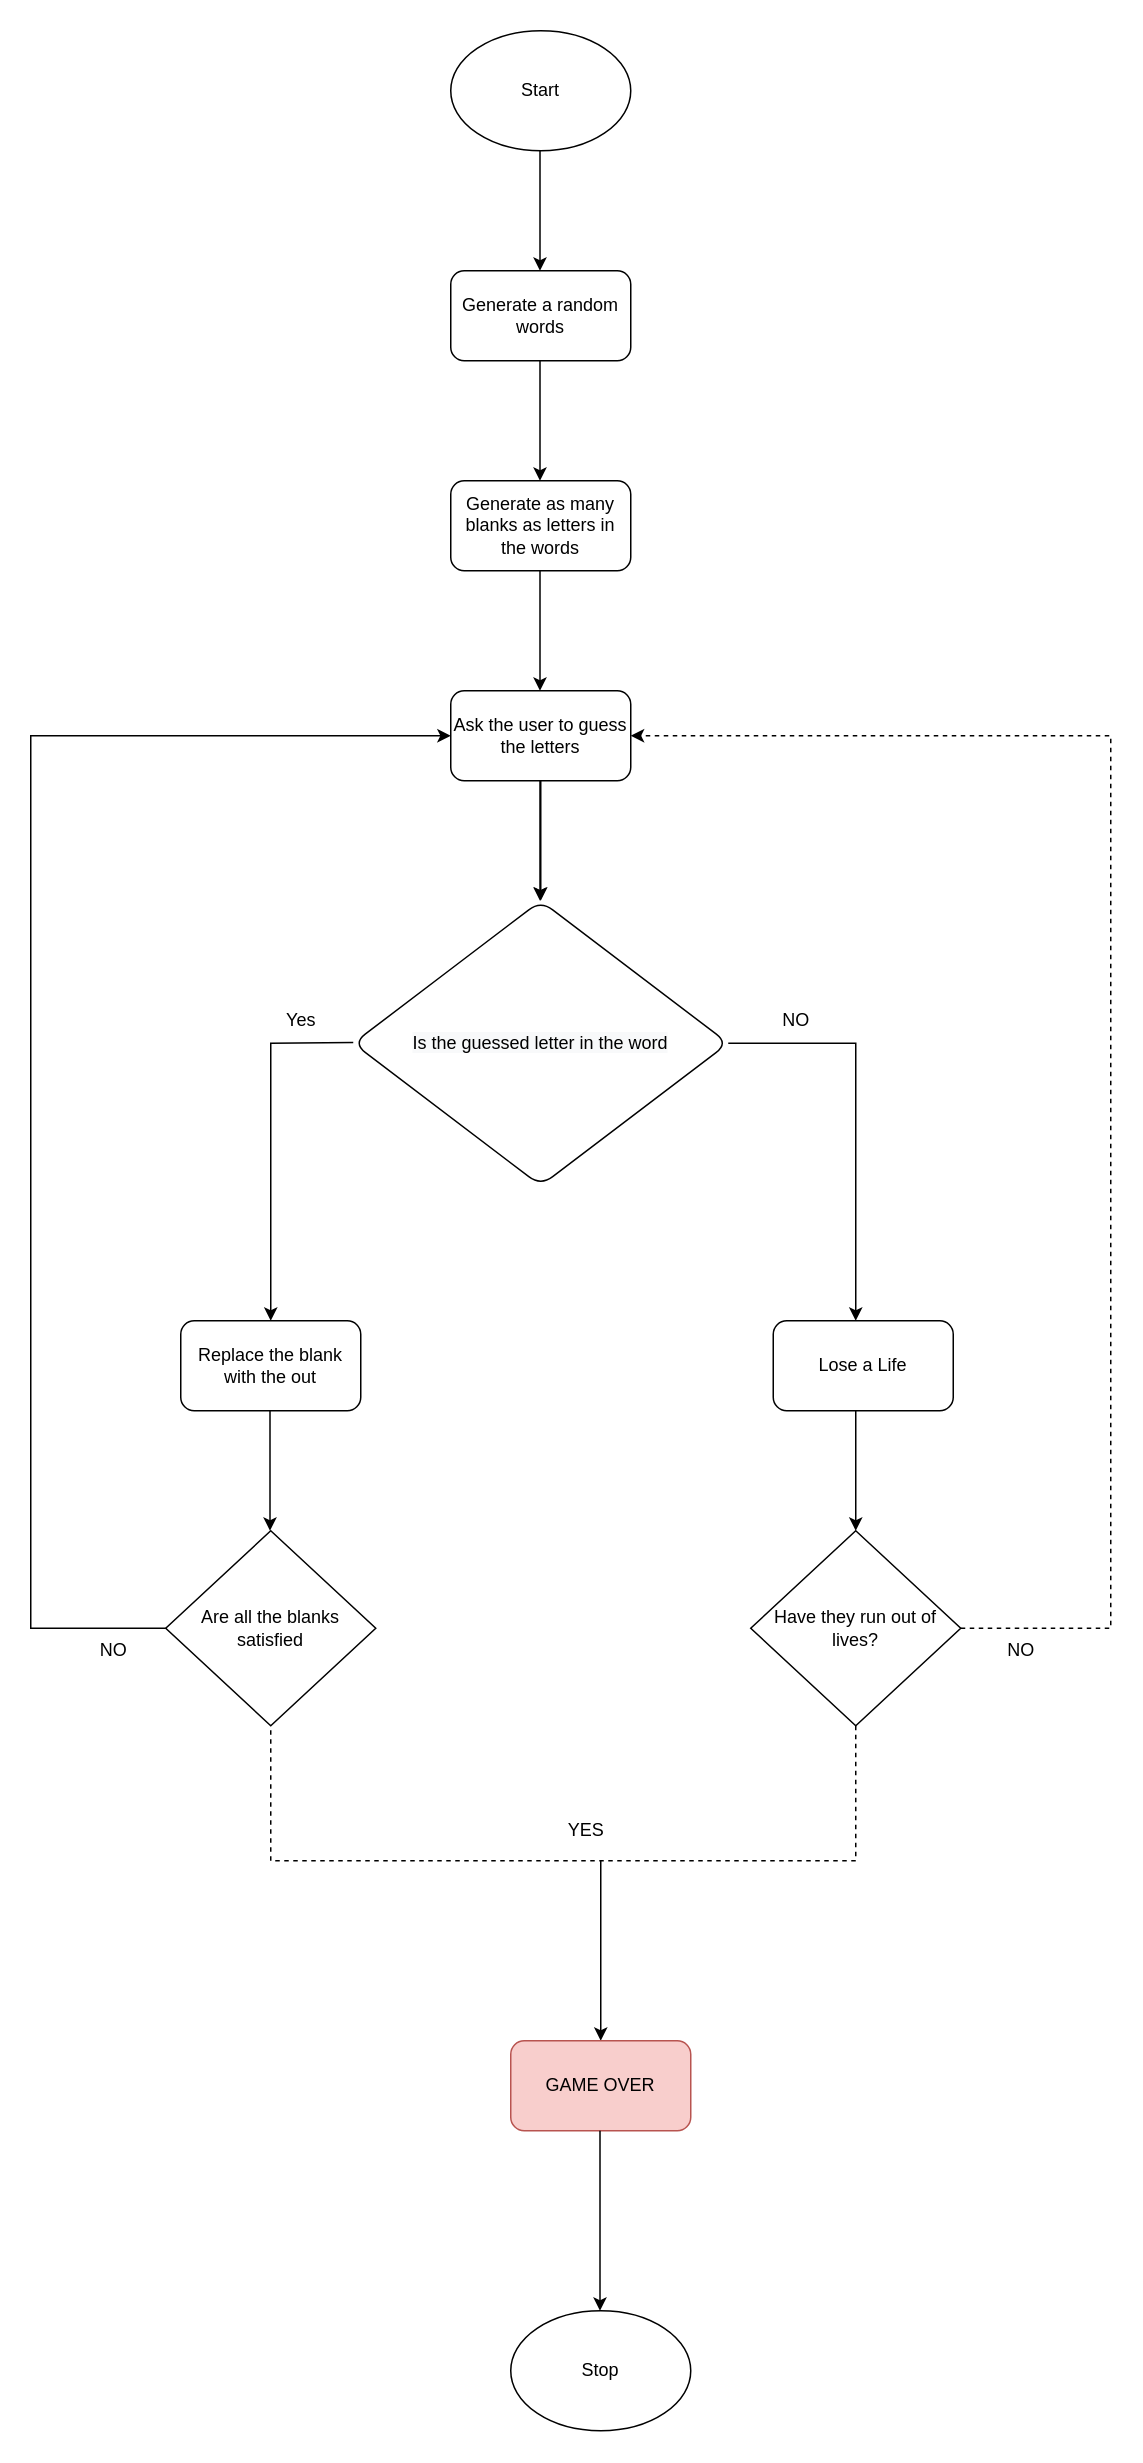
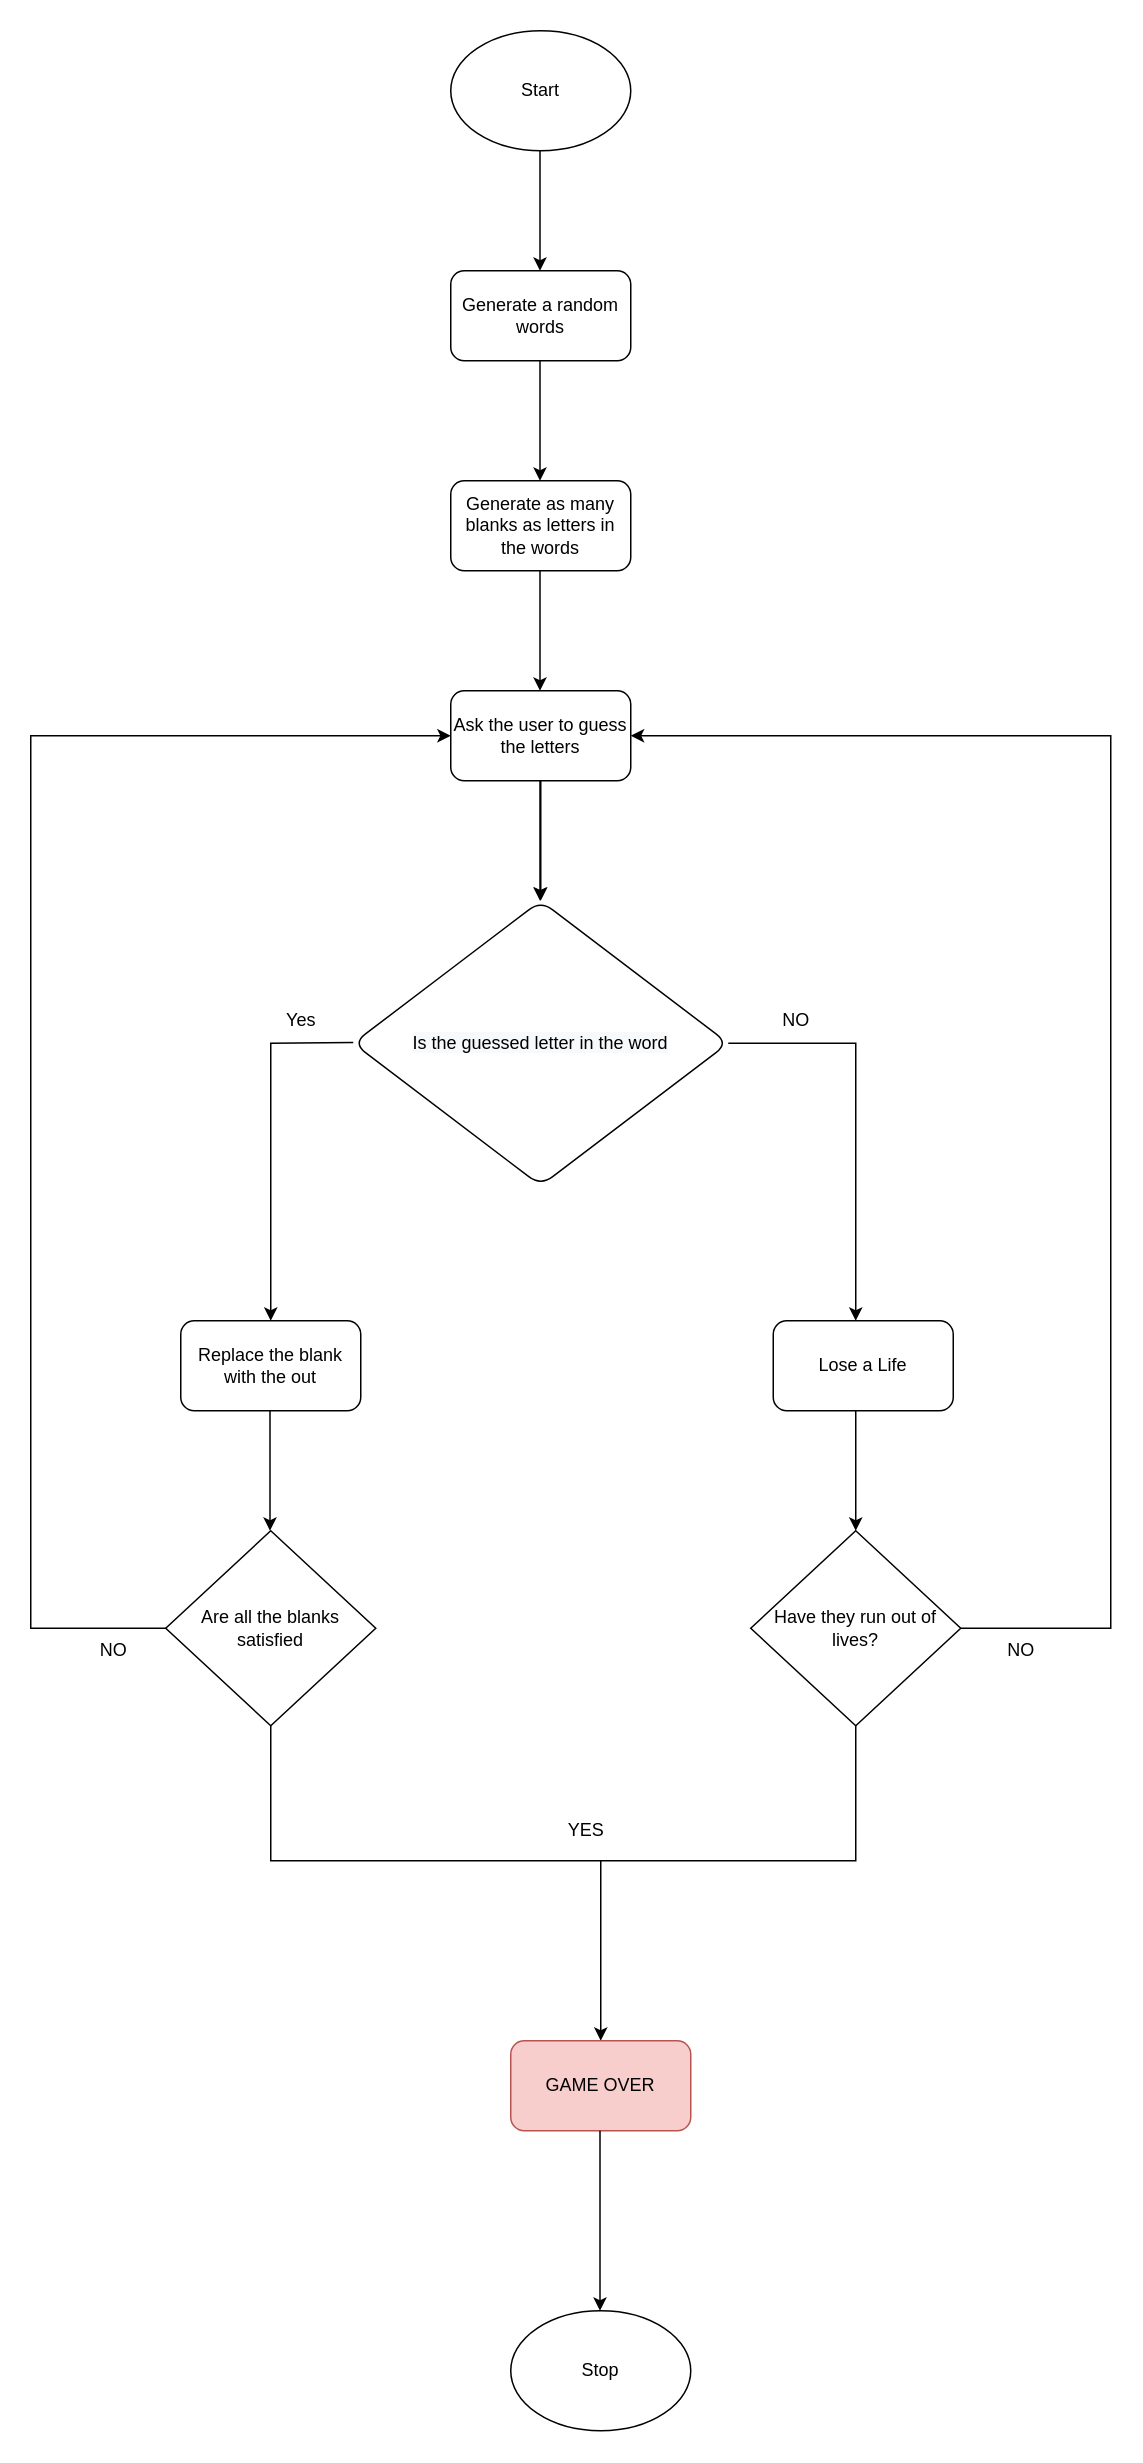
edge "Have they run out of lives?" -> "Ask the user to guess the letters": style dashed -> solid
edge "Are all the blanks satisfied" -- "Have they run out of lives?": style dashed -> solid
